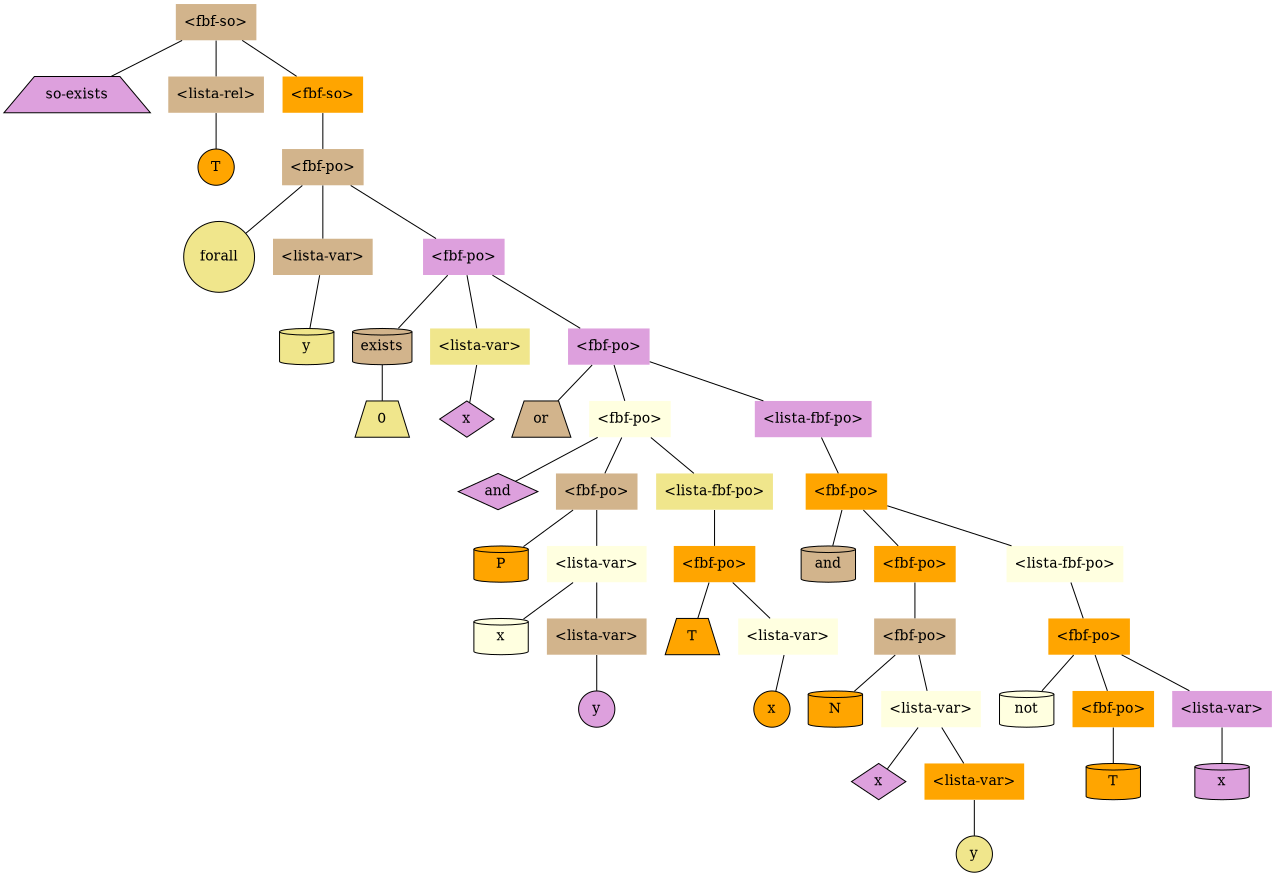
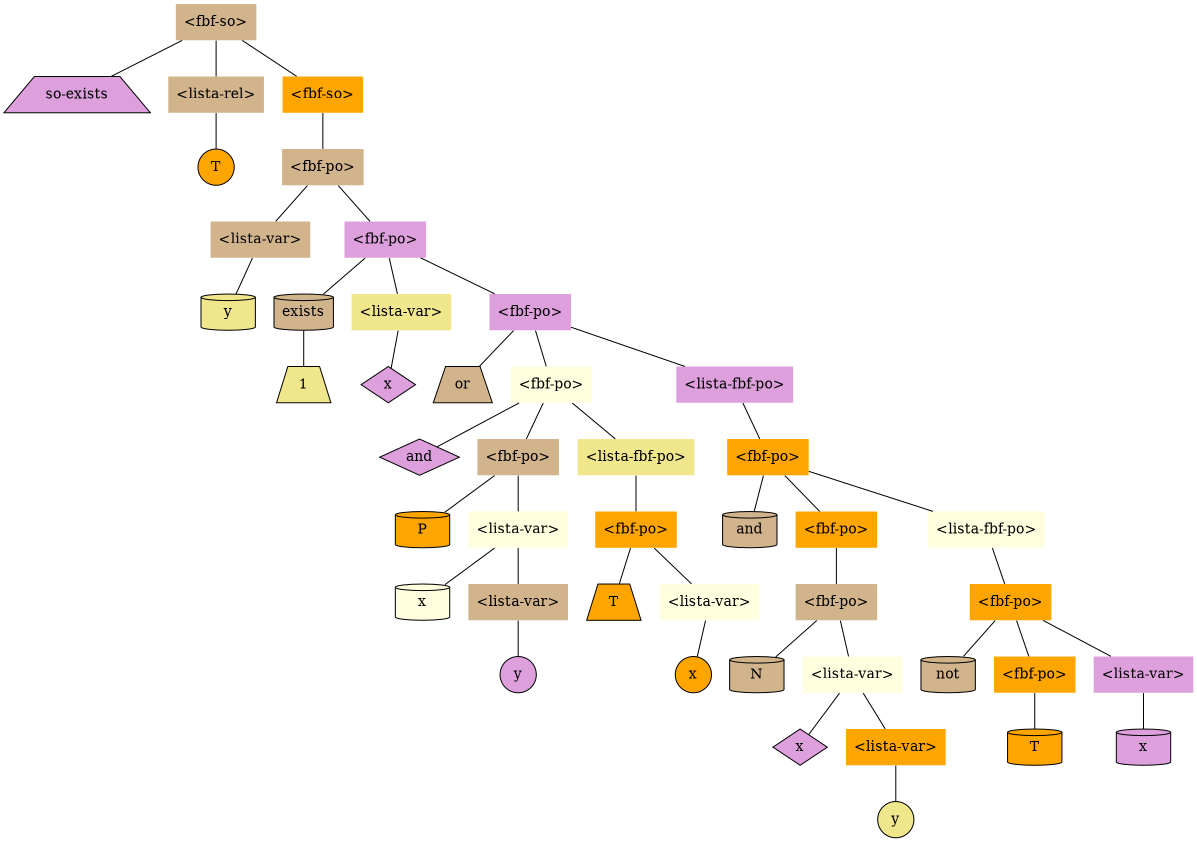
node "forall": removed
node "0": label "0" -> "1"
node "N": fillcolor orange -> tan
node "not": fillcolor lightyellow -> tan
